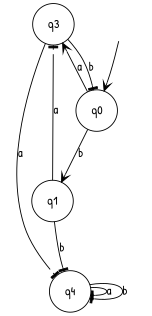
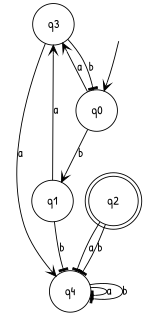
edge "q1" -> "q3": arrowhead tee -> vee
edge "q3" -> "q4": arrowhead tee -> vee
node "q2": added
